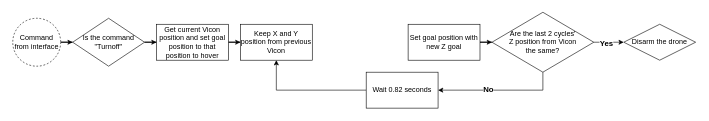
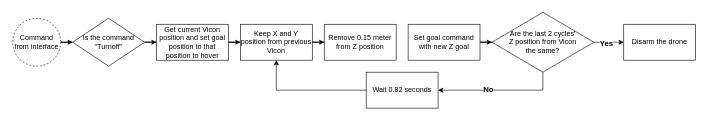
edge "Keep X and Y position from previous Vicon" -> "Remove 0.15 meter from Z position": added
node "Remove 0.15 meter from Z position": added
node "Set goal position with new Z goal": label "Set goal position with new Z goal" -> "Set goal command with new Z goal"
node "Disarm the drone": shape diamond -> rectangle
